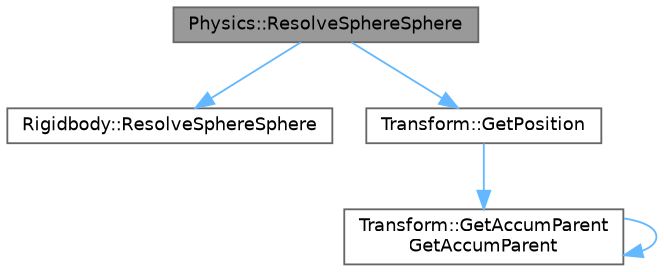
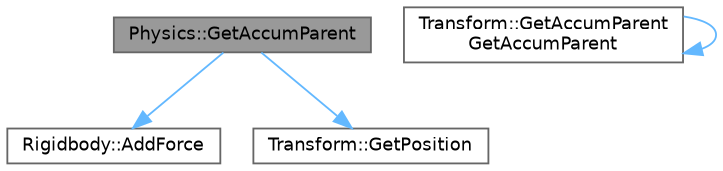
node "Physics::ResolveSphereSphere": label "Physics::ResolveSphereSphere" -> "Physics::GetAccumParent"
node "Rigidbody::ResolveSphereSphere": label "Rigidbody::ResolveSphereSphere" -> "Rigidbody::AddForce"
edge "Transform::GetPosition" -> "Transform::GetAccumParent GetAccumParent": removed
